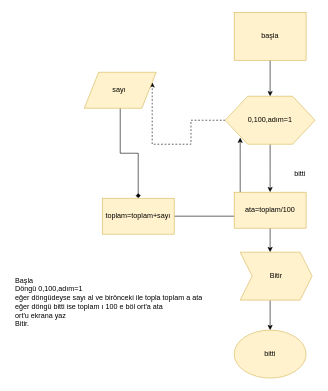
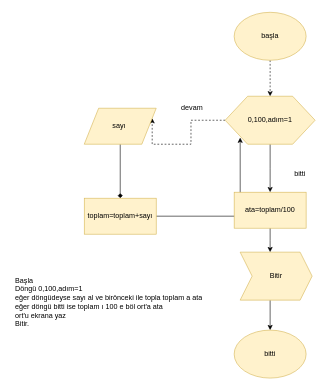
node "başla": shape rectangle -> ellipse
edge "başla" -> "0,100,adım=1": style solid -> dashed
node "sayı": moved (120, 90) -> (120, 126)
node "devam": added
node "toplam=toplam+sayı": moved (138, 216) -> (120, 216)
